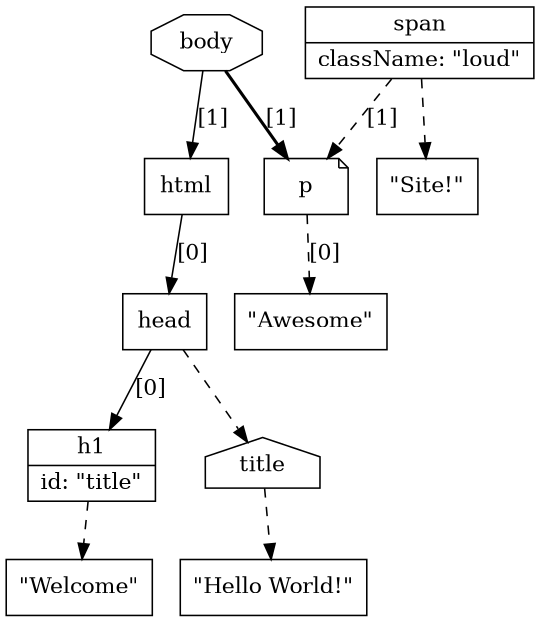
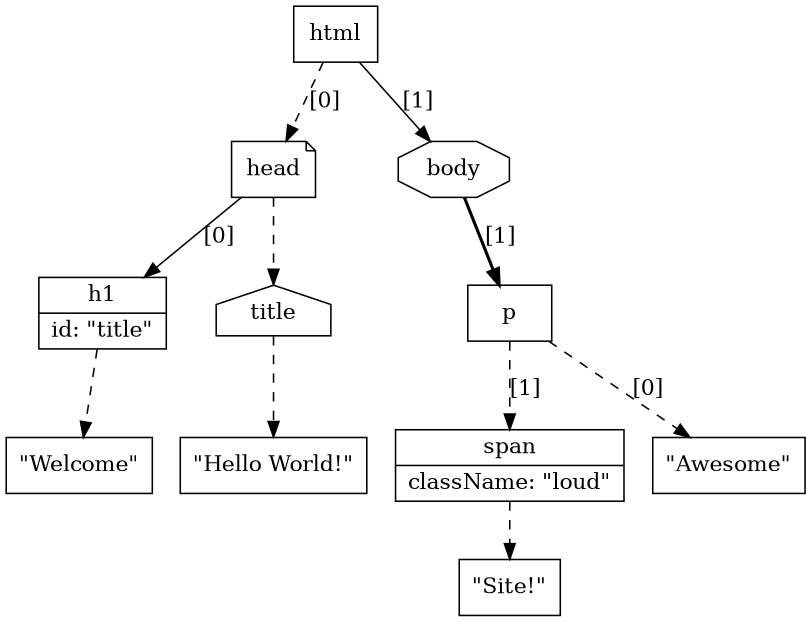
edge "body" -> "html": reversed
edge "span" -> "p": reversed
node "p": shape note -> box
edge "html" -> "head": style solid -> dashed
node "head": shape box -> note
